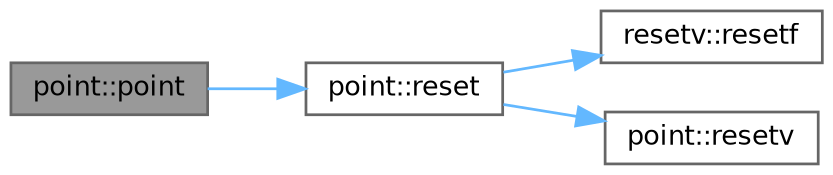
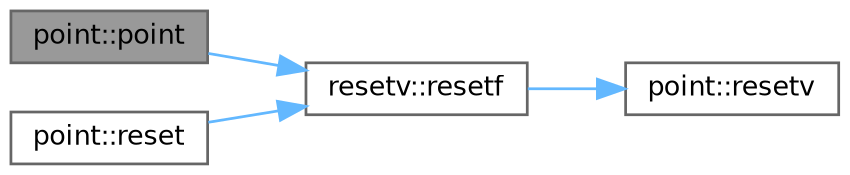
edge "point::point" -> "point::reset": now "point::point" -> "resetv::resetf"
edge "point::reset" -> "point::resetv": now "resetv::resetf" -> "point::resetv"
